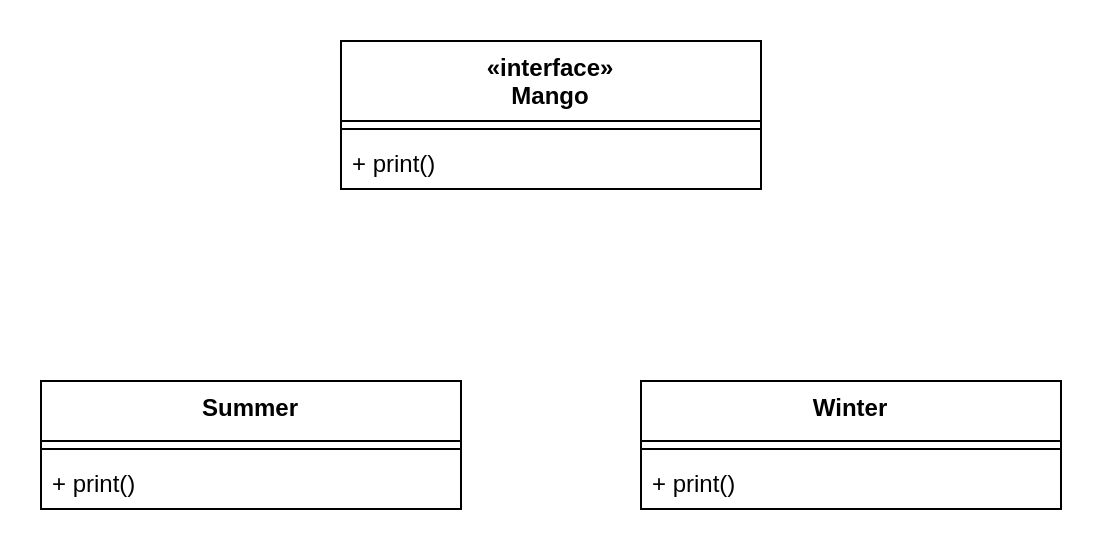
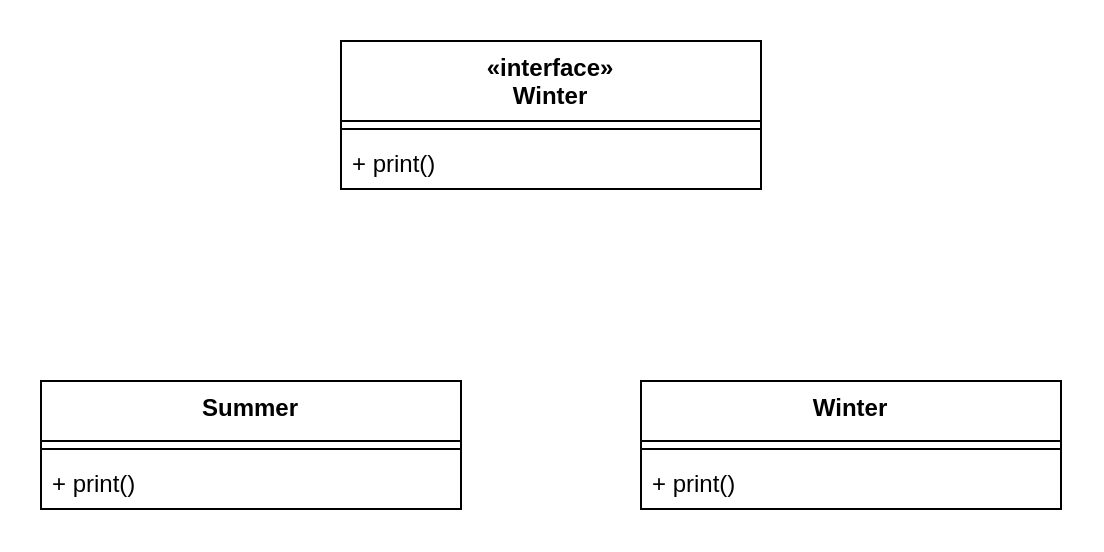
node "«interface» Mango": label "«interface» Mango" -> "«interface» Winter"
